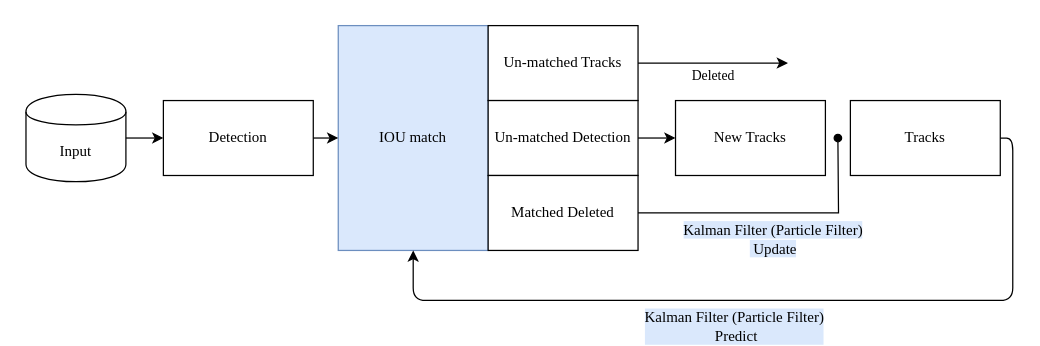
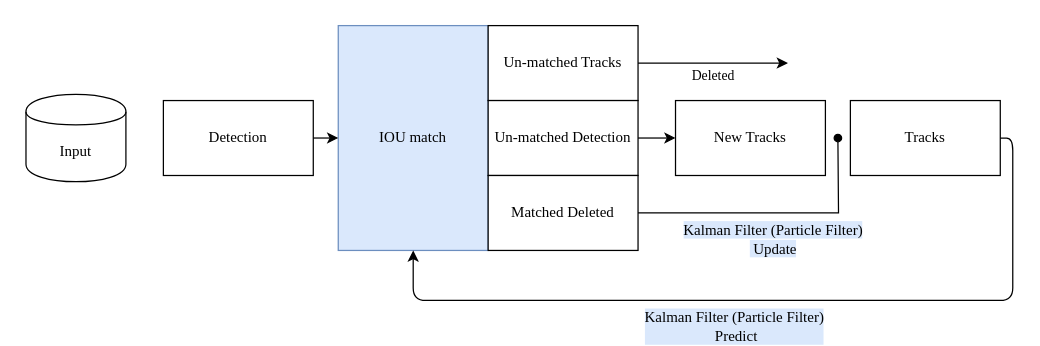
edge "Input" -> "Detection": removed
